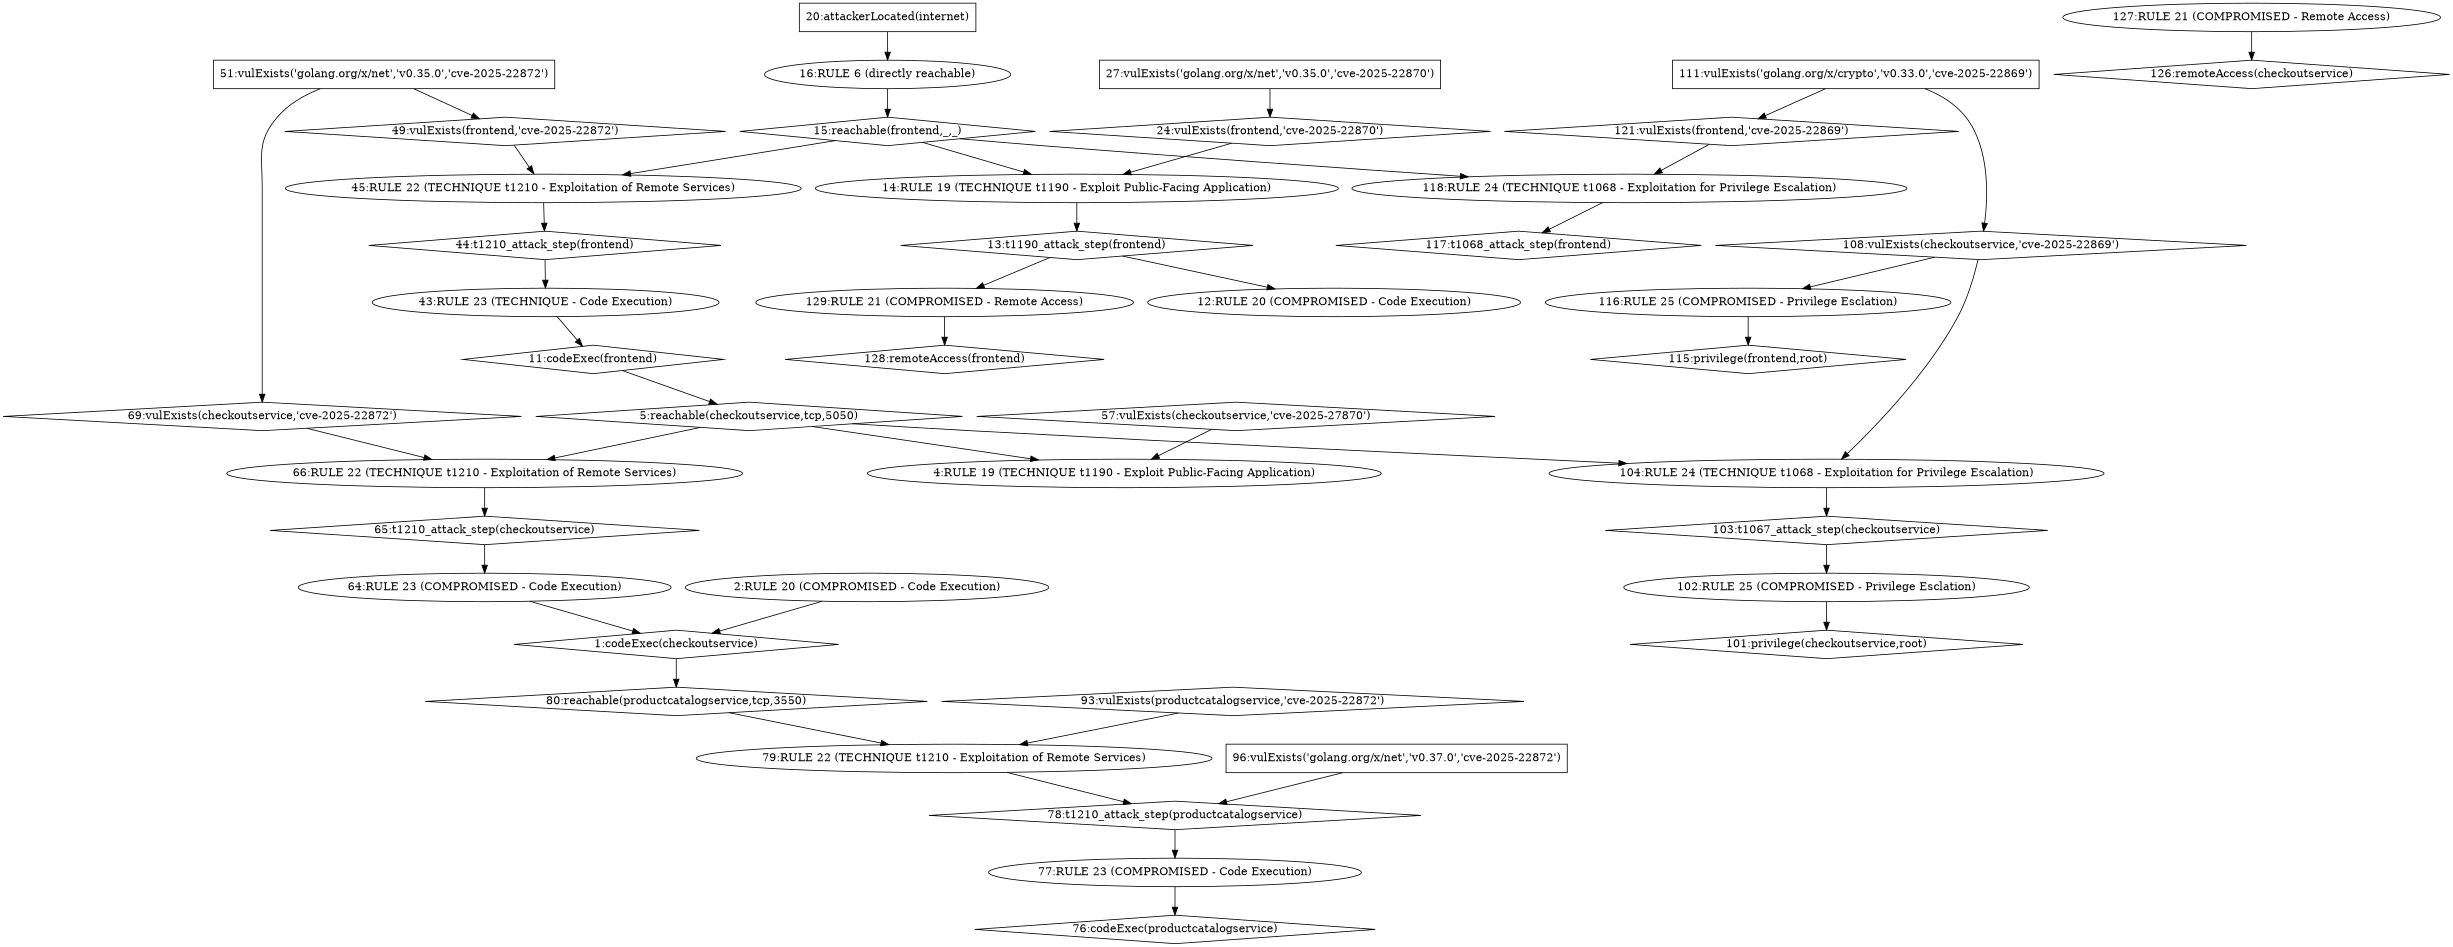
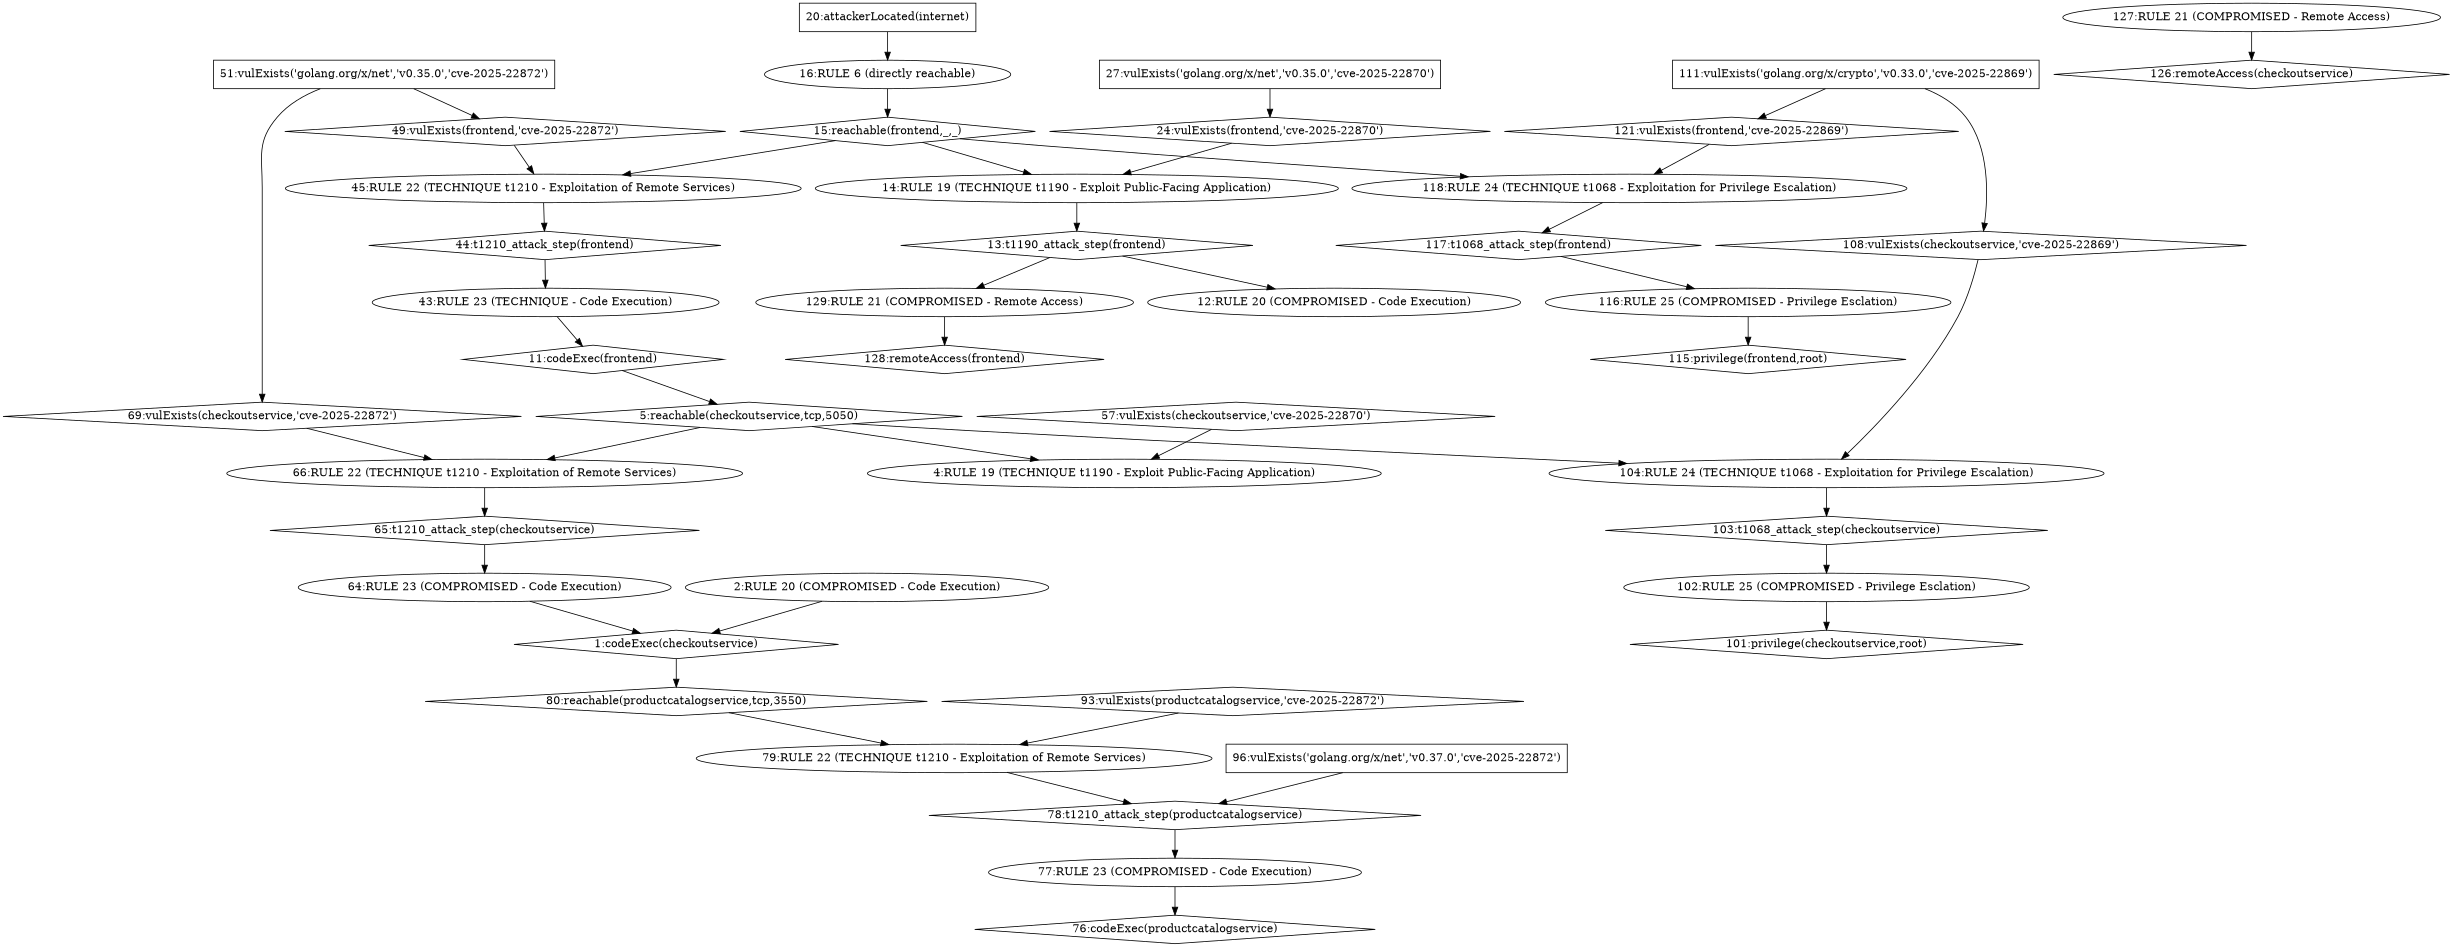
edge "108:vulExists(checkoutservice,'cve-2025-22869')" -> "116:RULE 25 (COMPROMISED - Privilege Esclation)": now "117:t1068_attack_step(frontend)" -> "116:RULE 25 (COMPROMISED - Privilege Esclation)"
node "57:vulExists(checkoutservice,'cve-2025-27870')": label "57:vulExists(checkoutservice,'cve-2025-27870')" -> "57:vulExists(checkoutservice,'cve-2025-22870')"
node "103:t1067_attack_step(checkoutservice)": label "103:t1067_attack_step(checkoutservice)" -> "103:t1068_attack_step(checkoutservice)"
